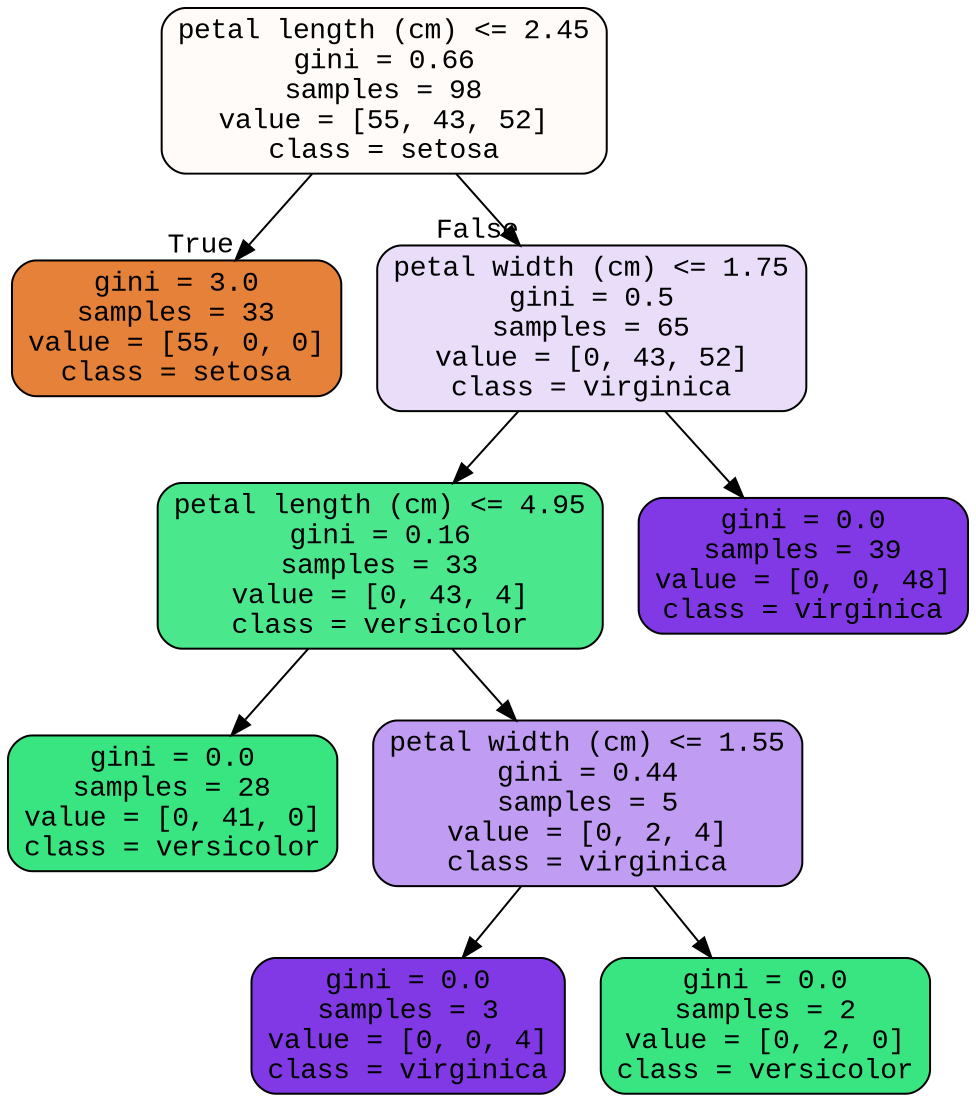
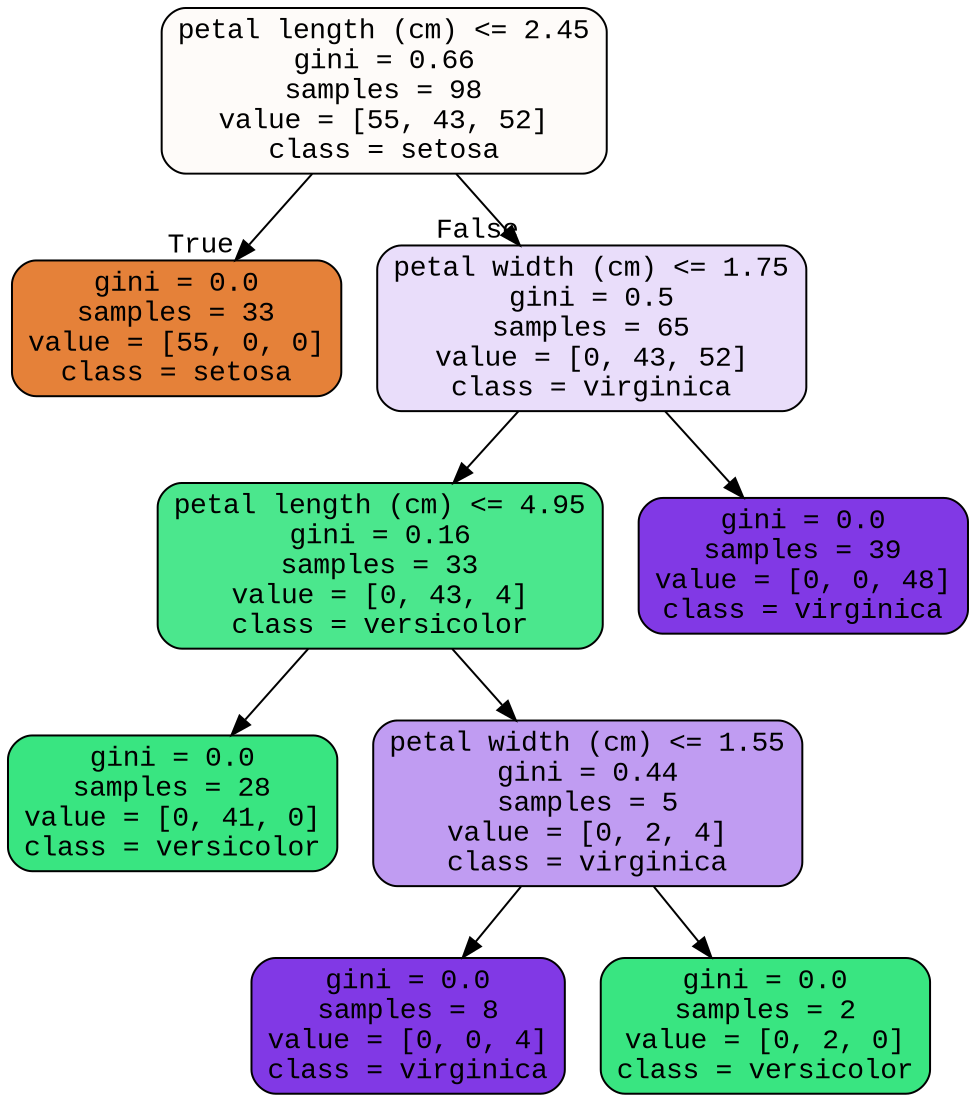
node "gini = 3.0 samples = 33 value = [55, 0, 0] class = setosa": label "gini = 3.0 samples = 33 value = [55, 0, 0] class = setosa" -> "gini = 0.0 samples = 33 value = [55, 0, 0] class = setosa"
node "gini = 0.0 samples = 3 value = [0, 0, 4] class = virginica": label "gini = 0.0 samples = 3 value = [0, 0, 4] class = virginica" -> "gini = 0.0 samples = 8 value = [0, 0, 4] class = virginica"
